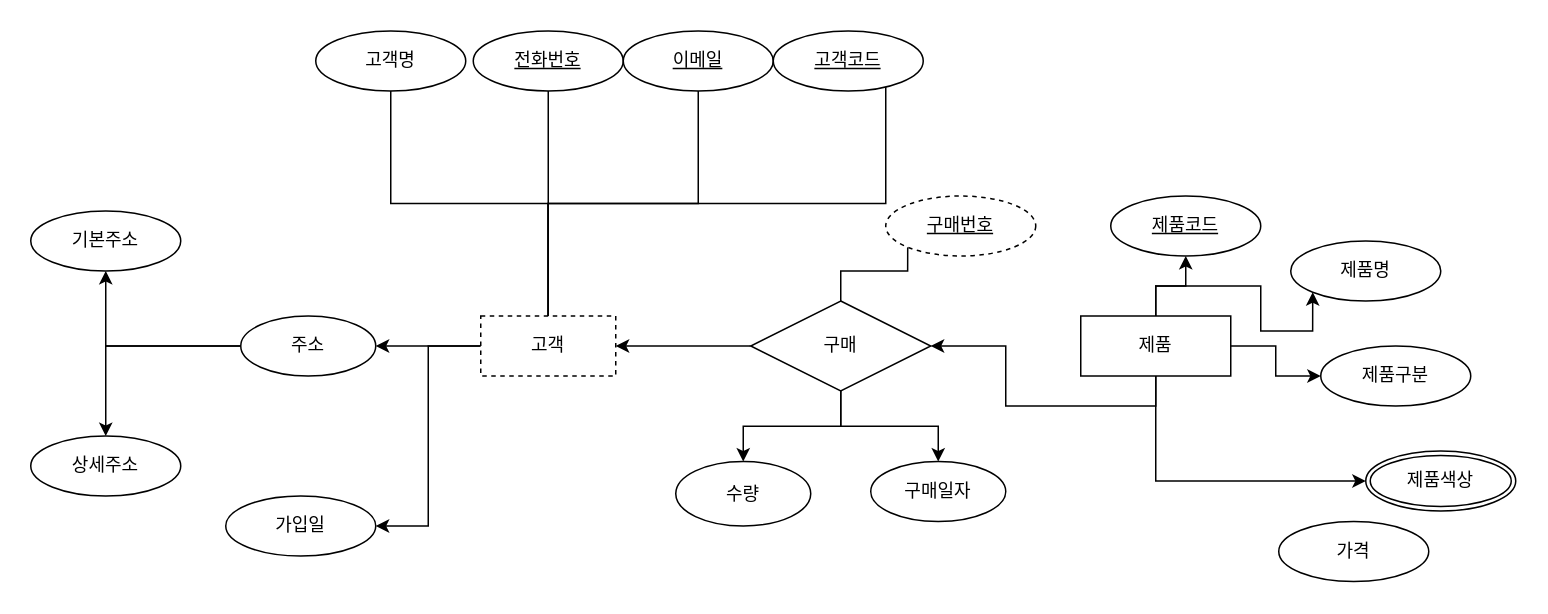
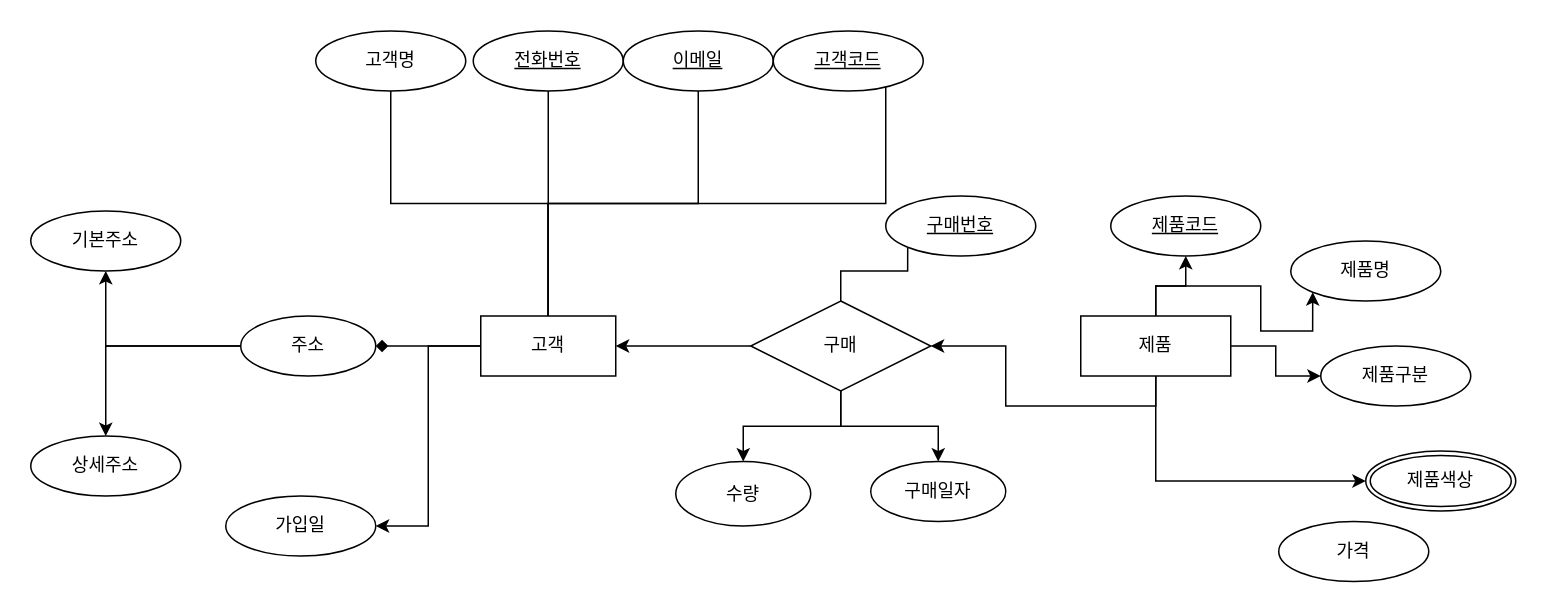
node "구매번호": style dashed -> solid
edge "고객" -> "주소": arrowhead classic -> diamond
node "고객": style dashed -> solid
